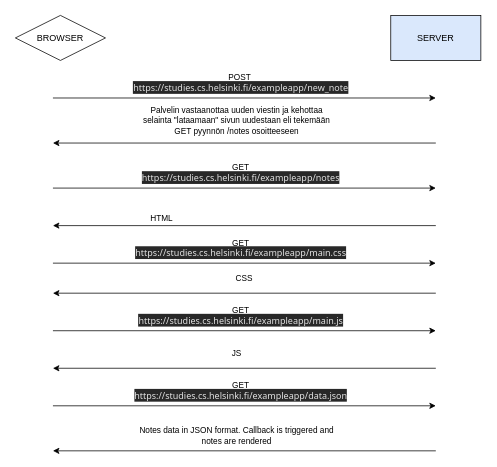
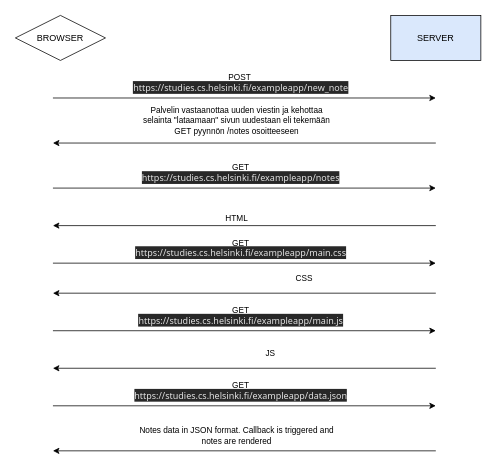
node "HTML": moved (162, 218) -> (237, 218)
node "CSS": moved (244, 278) -> (304, 278)
node "JS": moved (237, 353) -> (270, 353)
